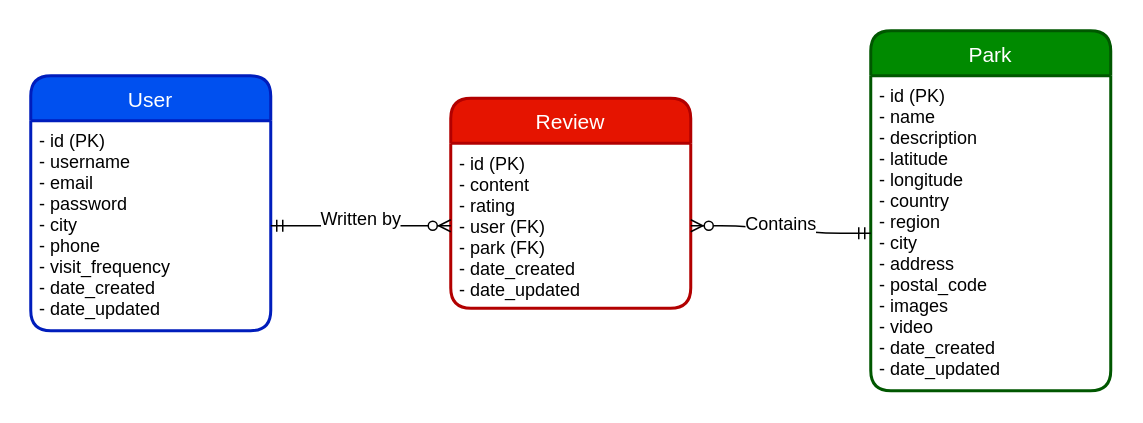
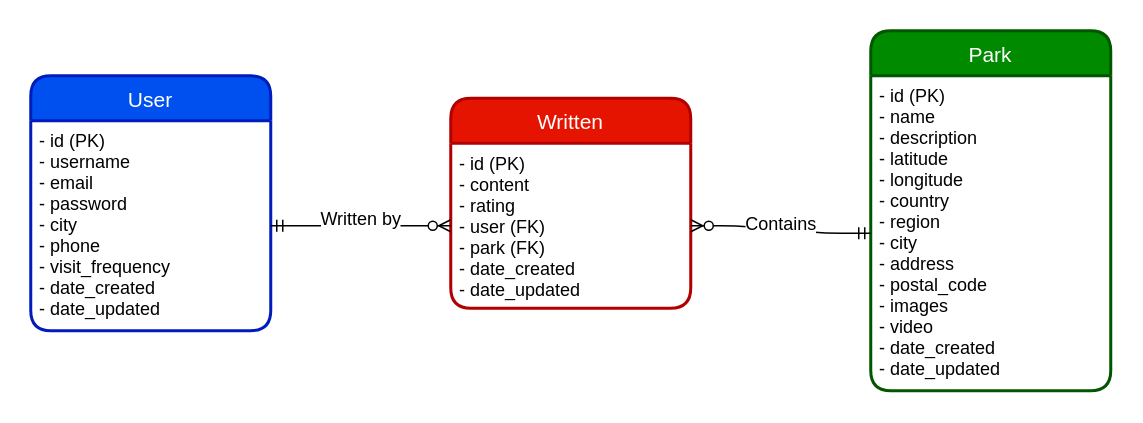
node "Review": label "Review" -> "Written"
